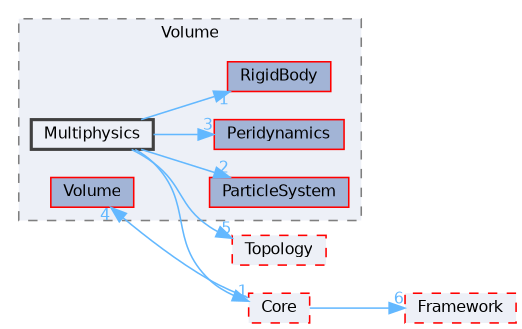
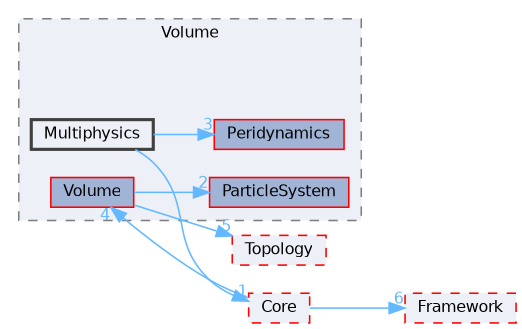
node "RigidBody": removed
edge "Multiphysics" -> "ParticleSystem": now "Volume" -> "ParticleSystem"
edge "Multiphysics" -> "Topology": now "Volume" -> "Topology"
